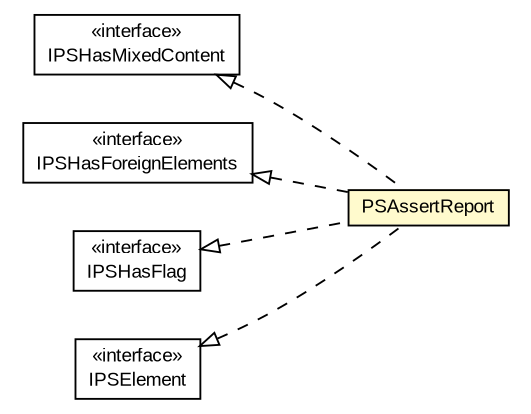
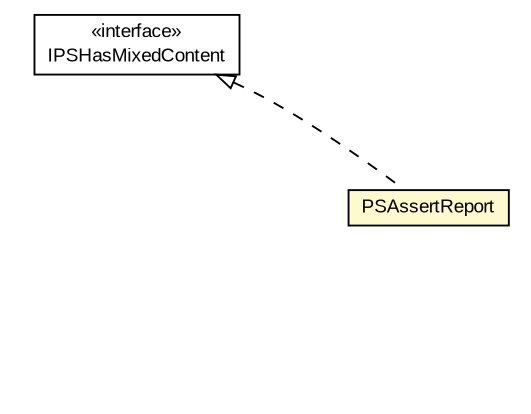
node "IPSHasForeignElements": removed
node "IPSHasFlag": removed
node "IPSElement": removed
